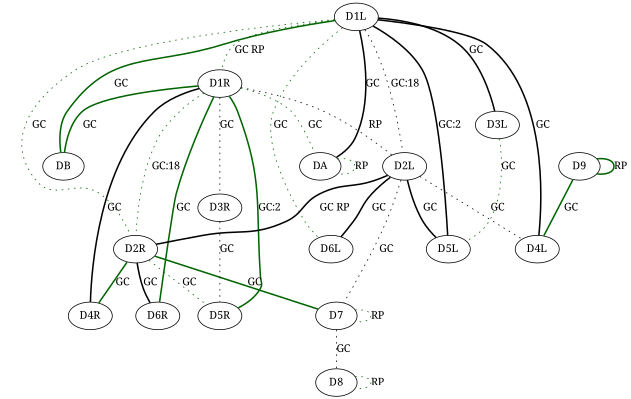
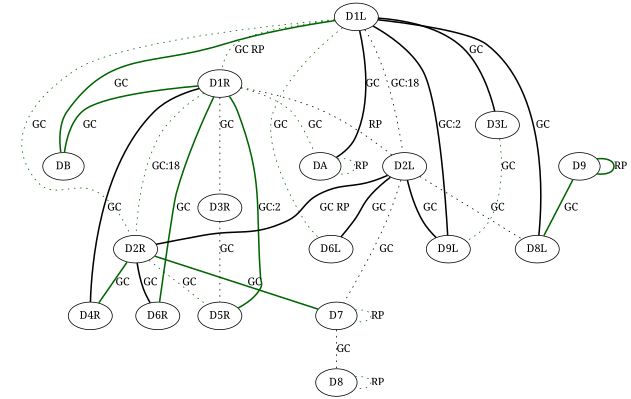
node "D5L": label "D5L" -> "D9L"
node "D4L": label "D4L" -> "D8L"
